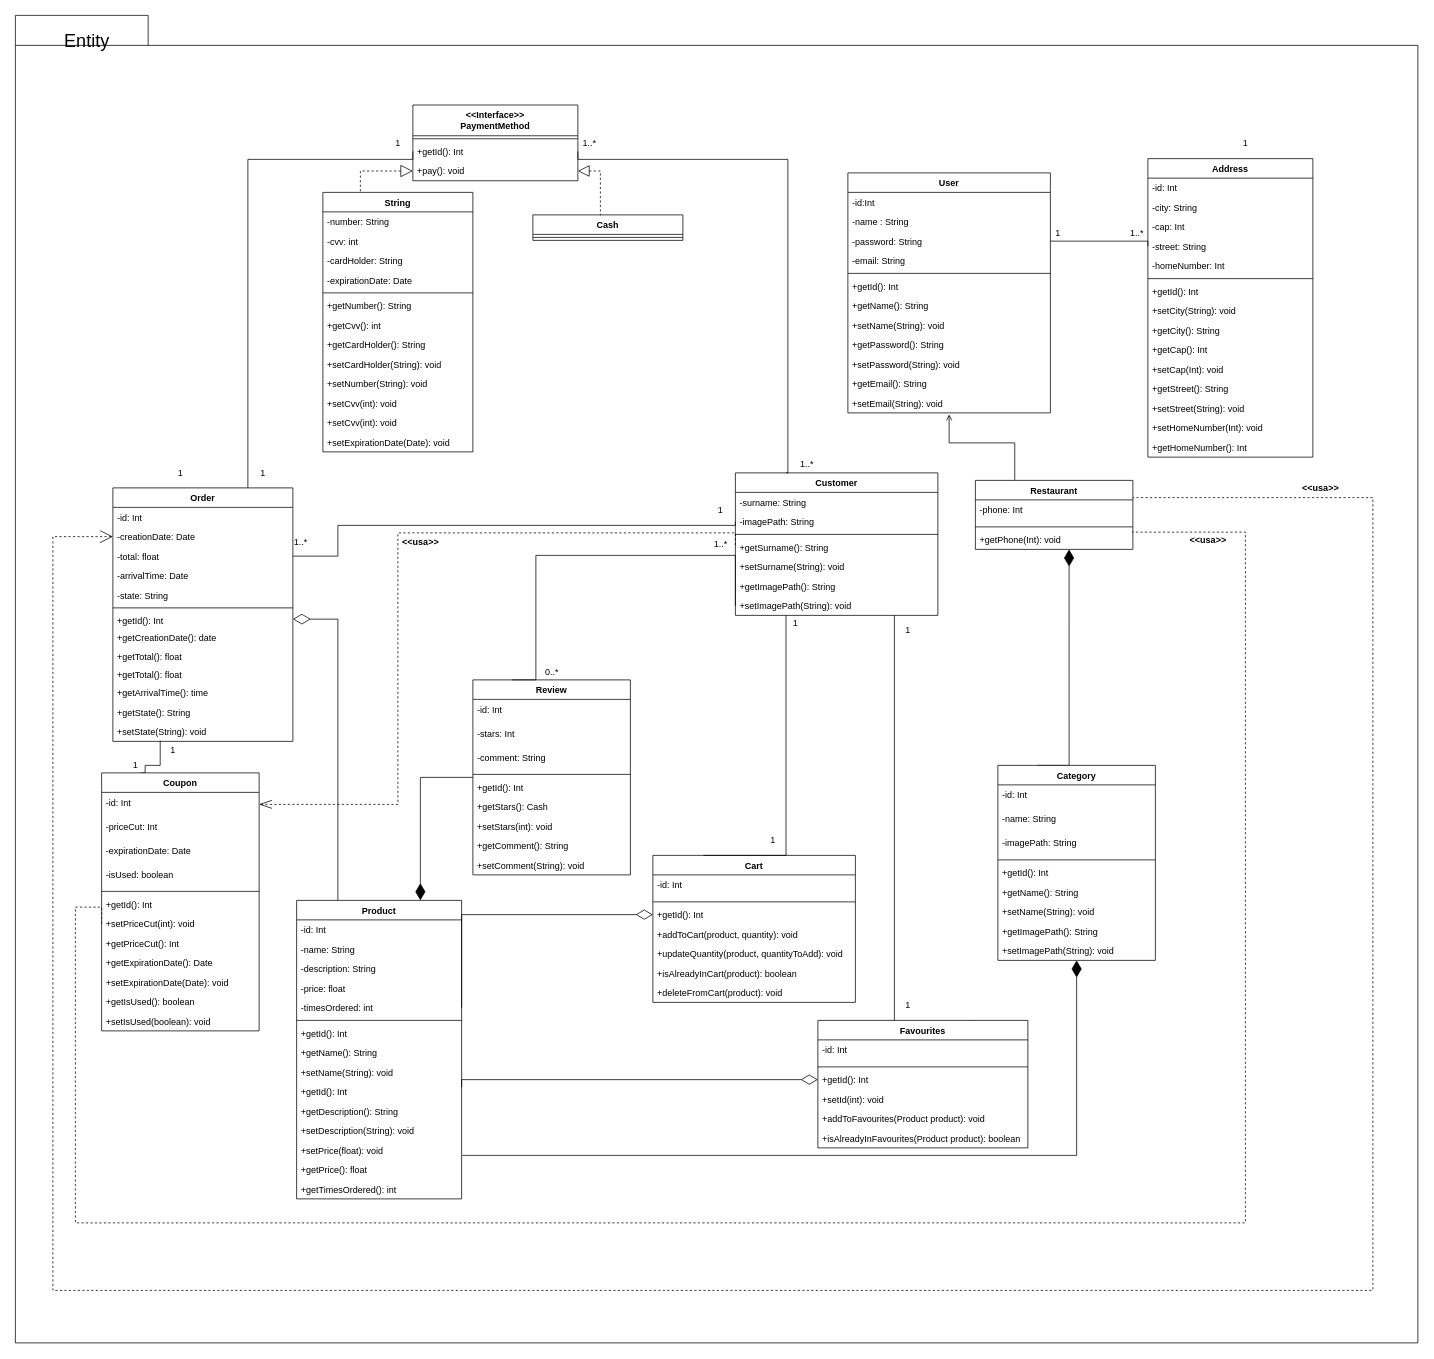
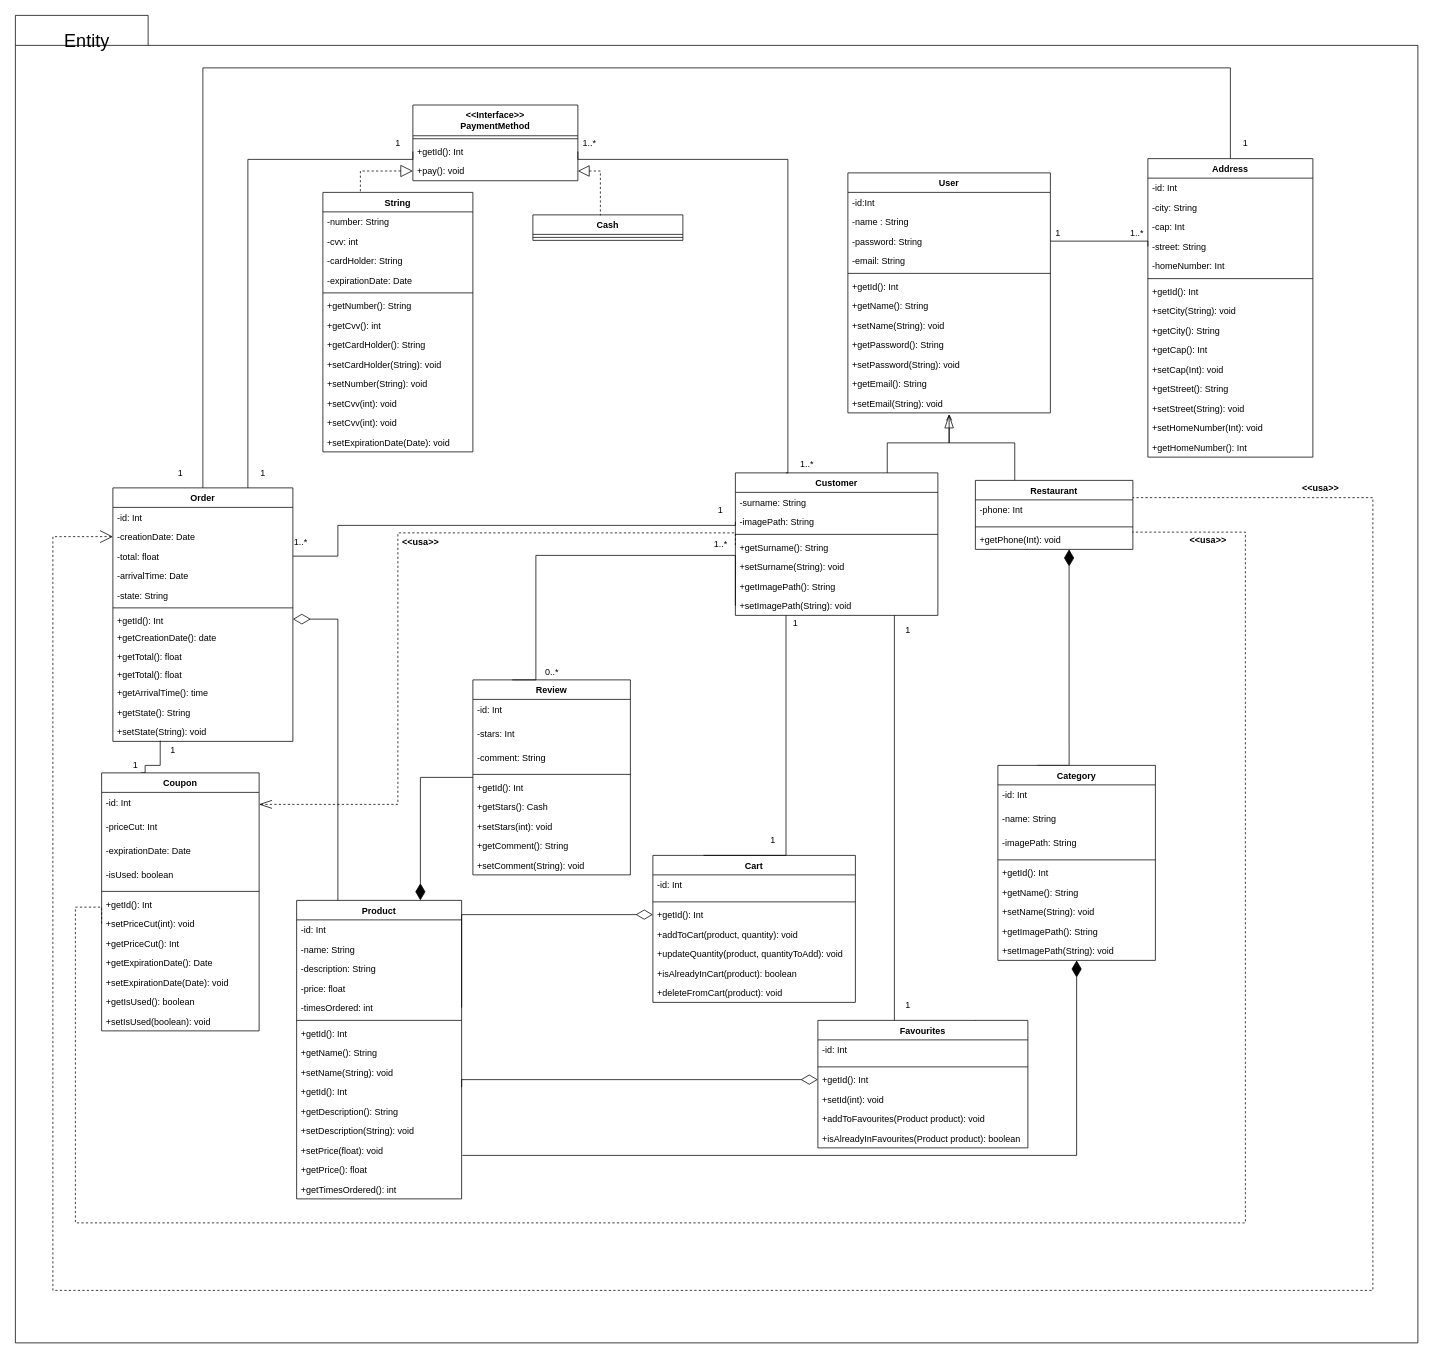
edge "Address" -- "Order": added
edge "Customer" -> "User": added
